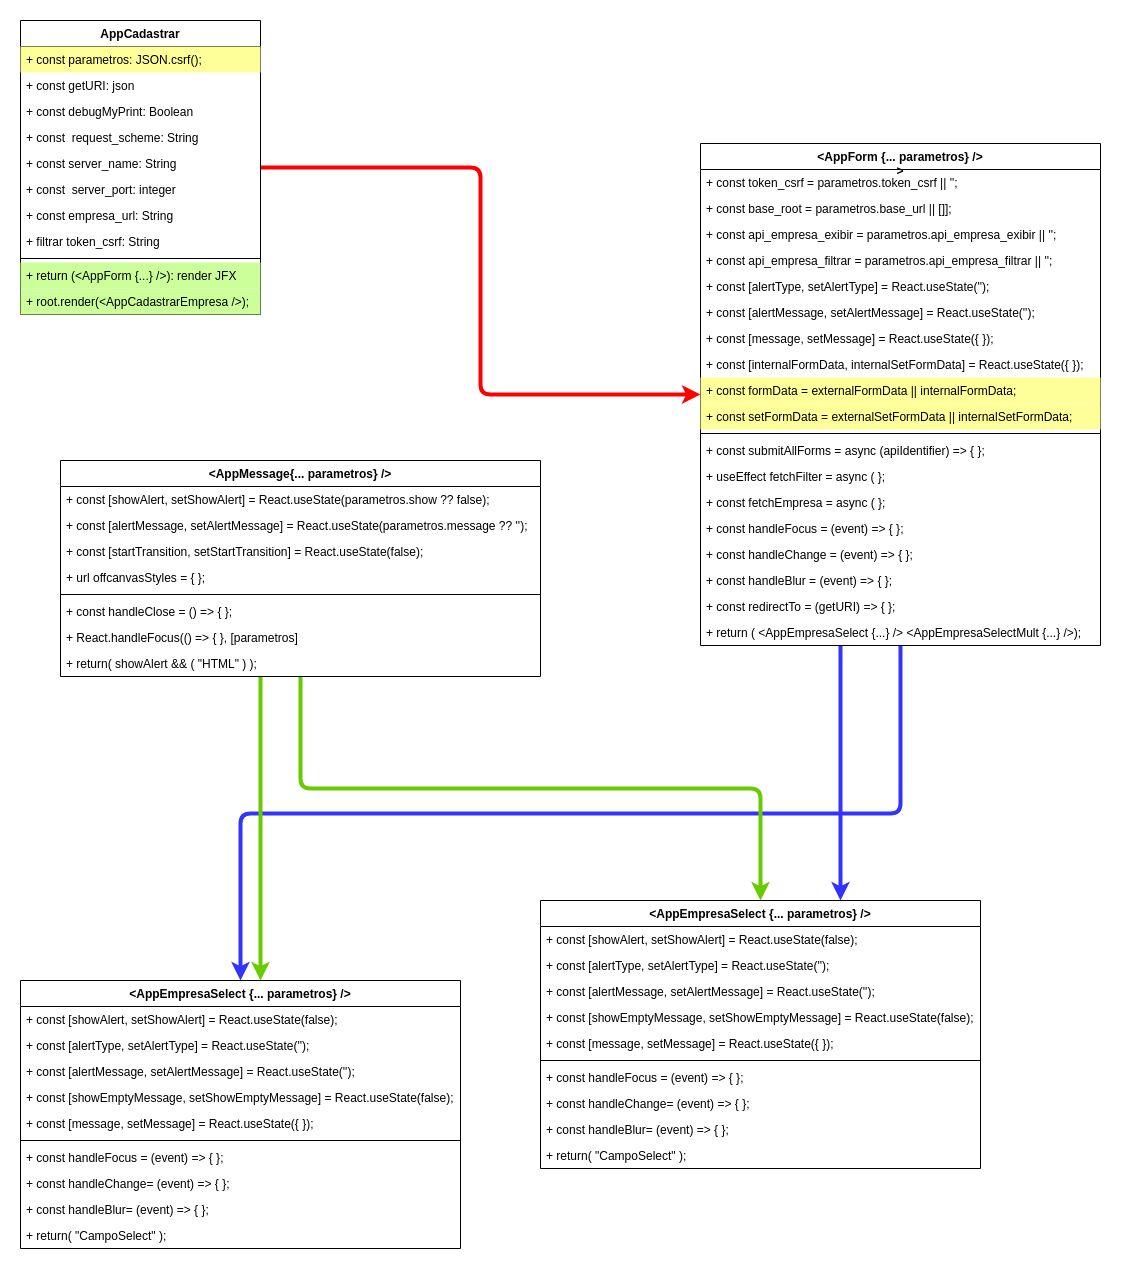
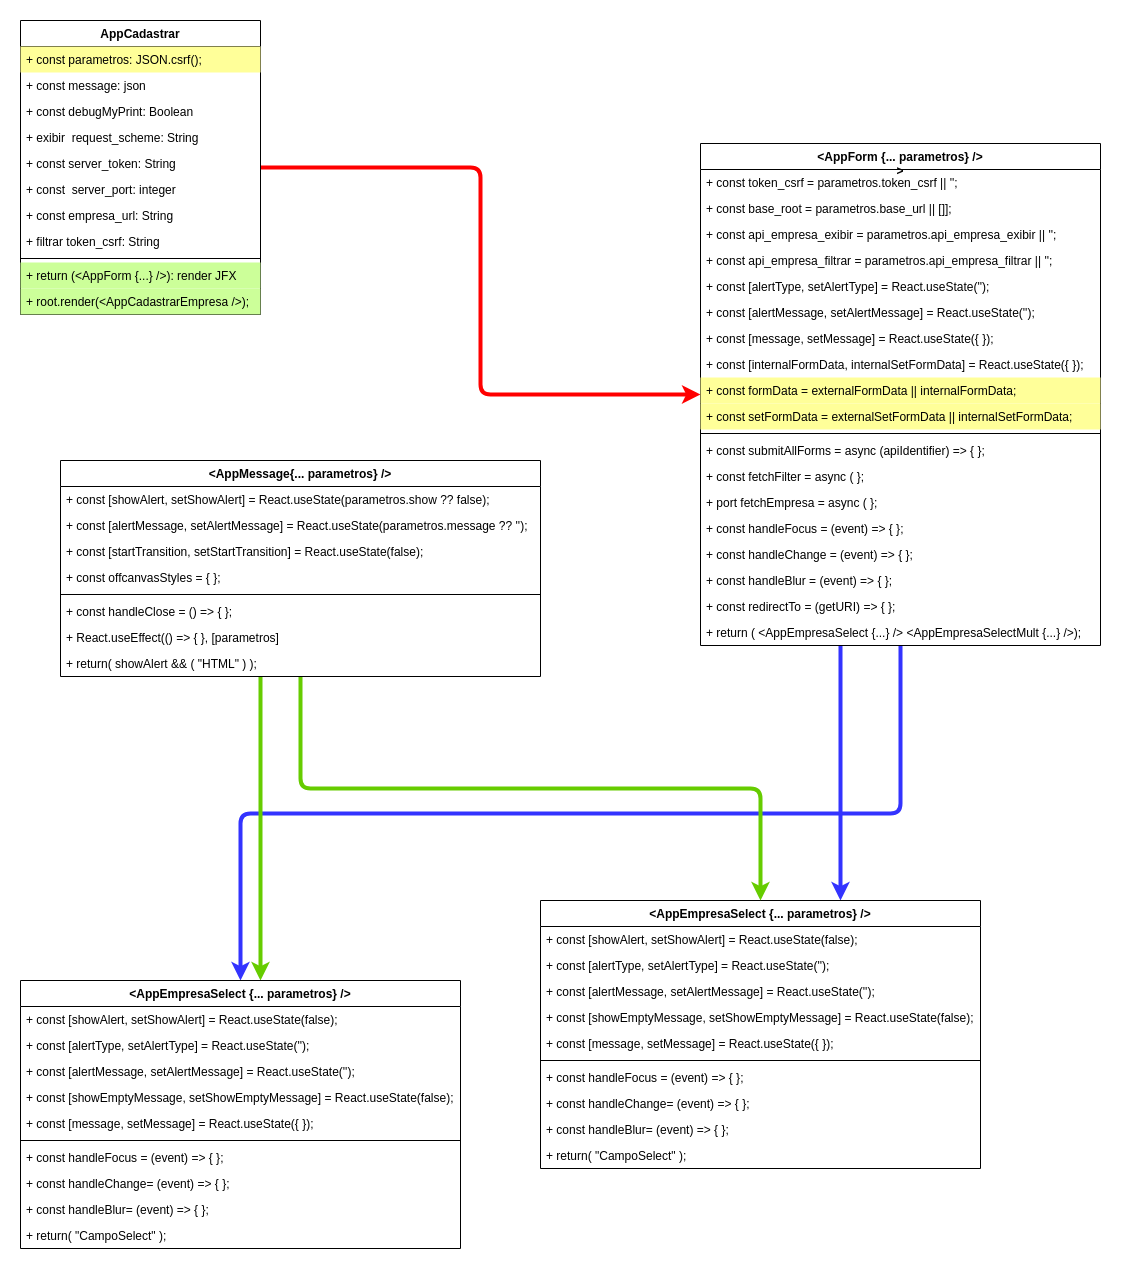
node "+ const getURI: json": label "+ const getURI: json" -> "+ const message: json"
node "+ const request_scheme: String": label "+ const request_scheme: String" -> "+ exibir request_scheme: String"
node "+ const server_name: String": label "+ const server_name: String" -> "+ const server_token: String"
node "+ useEffect fetchFilter = async ( };": label "+ useEffect fetchFilter = async ( };" -> "+ const fetchFilter = async ( };"
node "+ const fetchEmpresa = async ( };": label "+ const fetchEmpresa = async ( };" -> "+ port fetchEmpresa = async ( };"
node "+ url offcanvasStyles = { };": label "+ url offcanvasStyles = { };" -> "+ const offcanvasStyles = { };"
node "+ React.handleFocus(() => { }, [parametros]": label "+ React.handleFocus(() => { }, [parametros]" -> "+ React.useEffect(() => { }, [parametros]"
